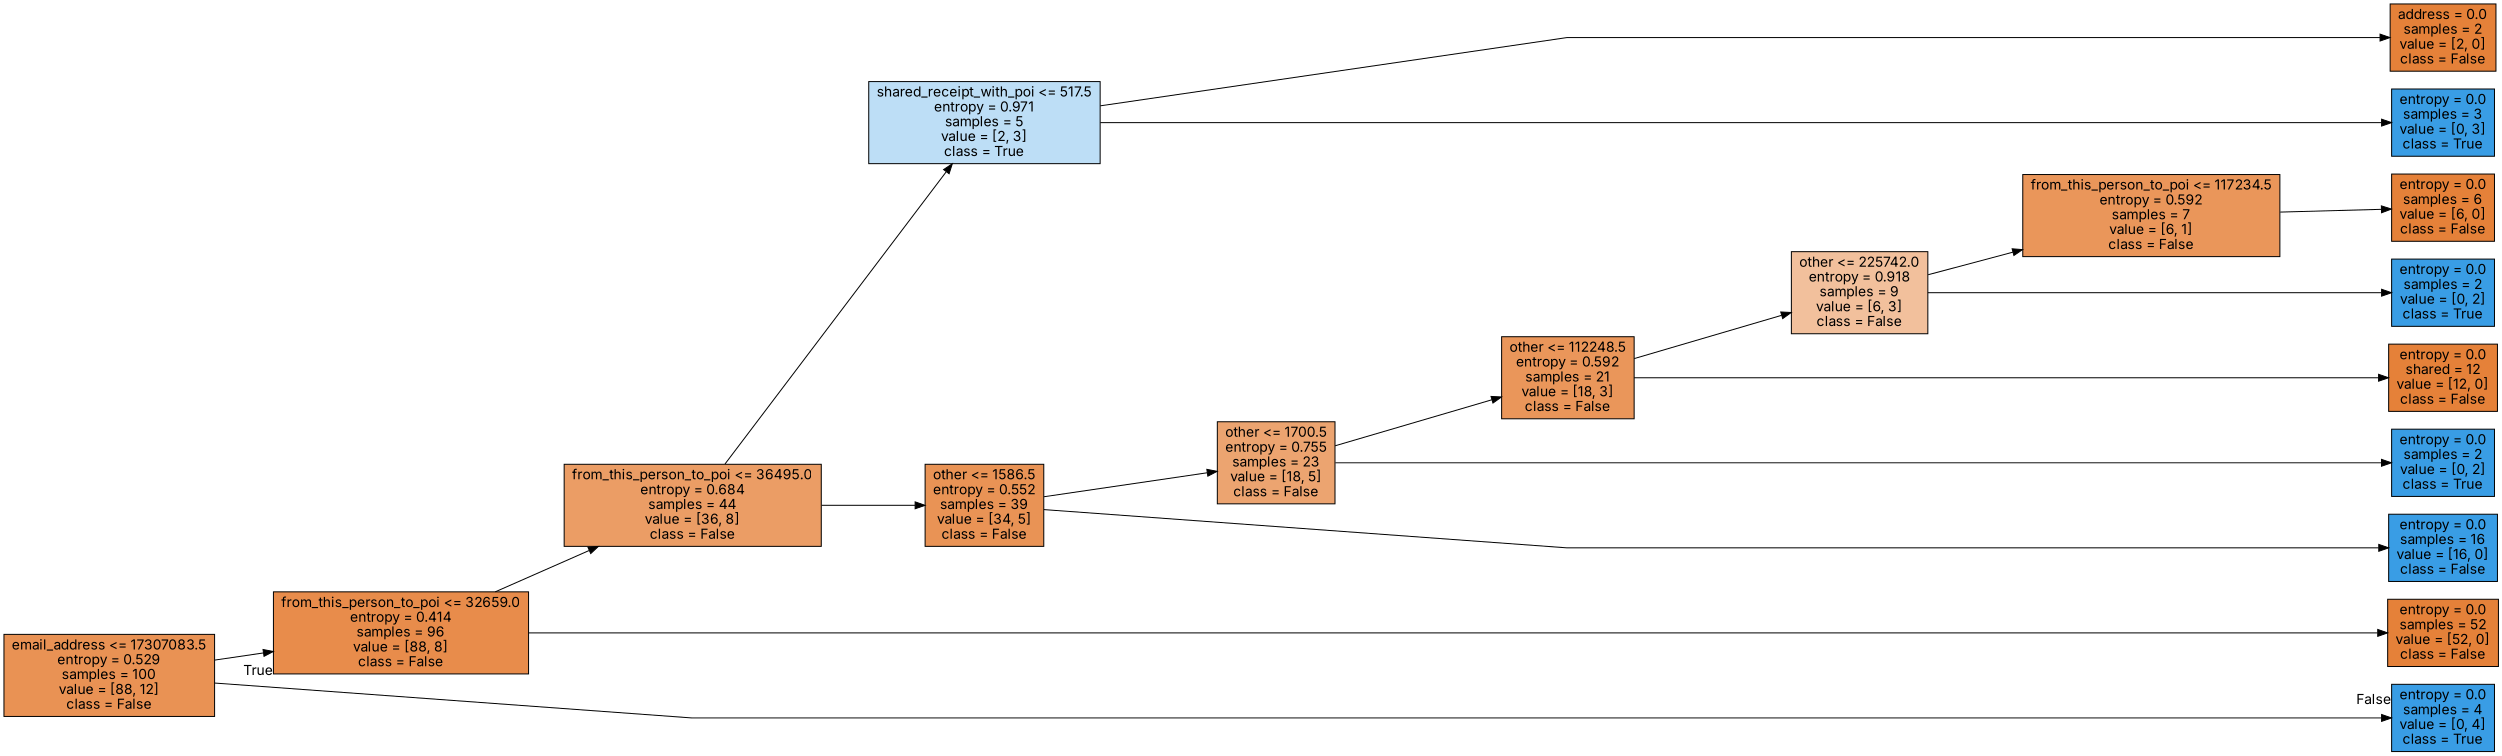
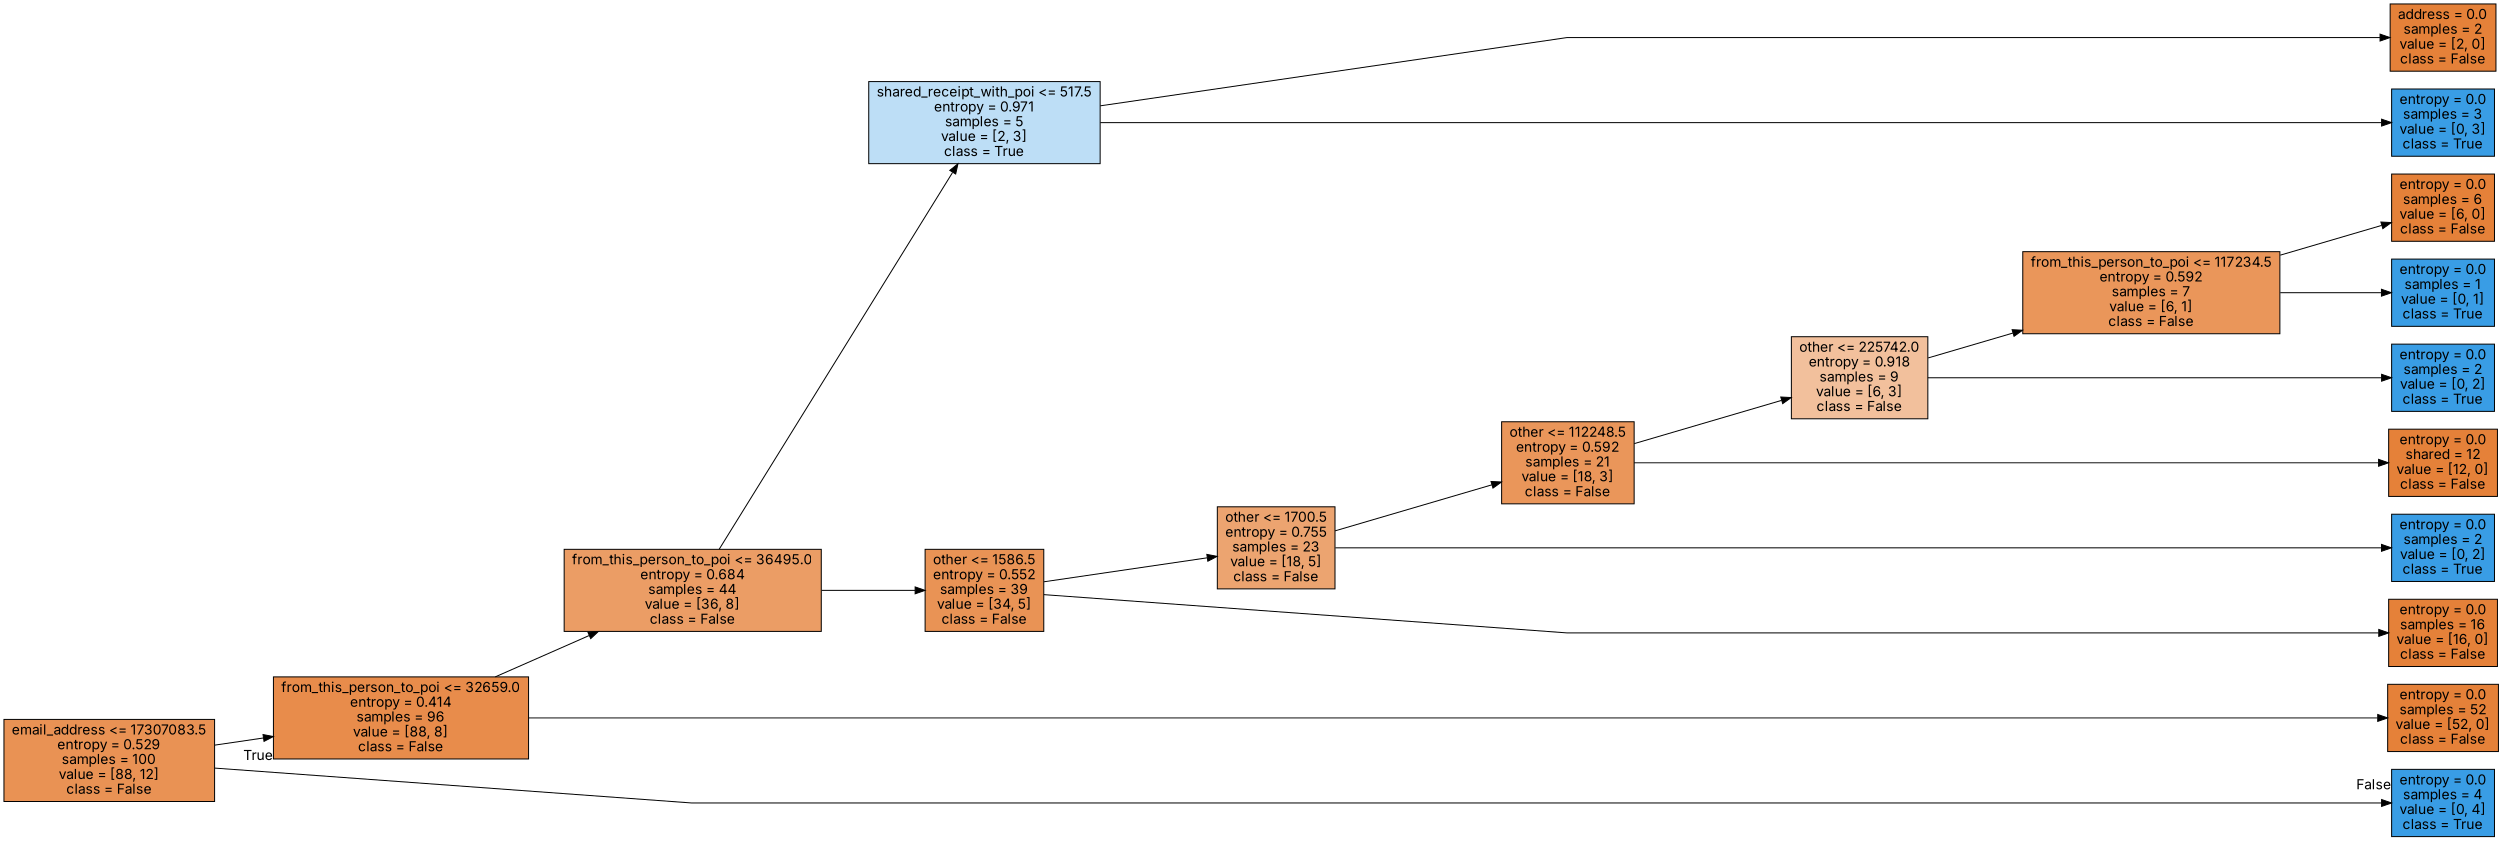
node "entropy = 0.0 samples = 1 value = [0, 1] class = True": added
node "entropy = 0.0 samples = 16 value = [16, 0] class = False": fillcolor #399de5ff -> #e58139ff
